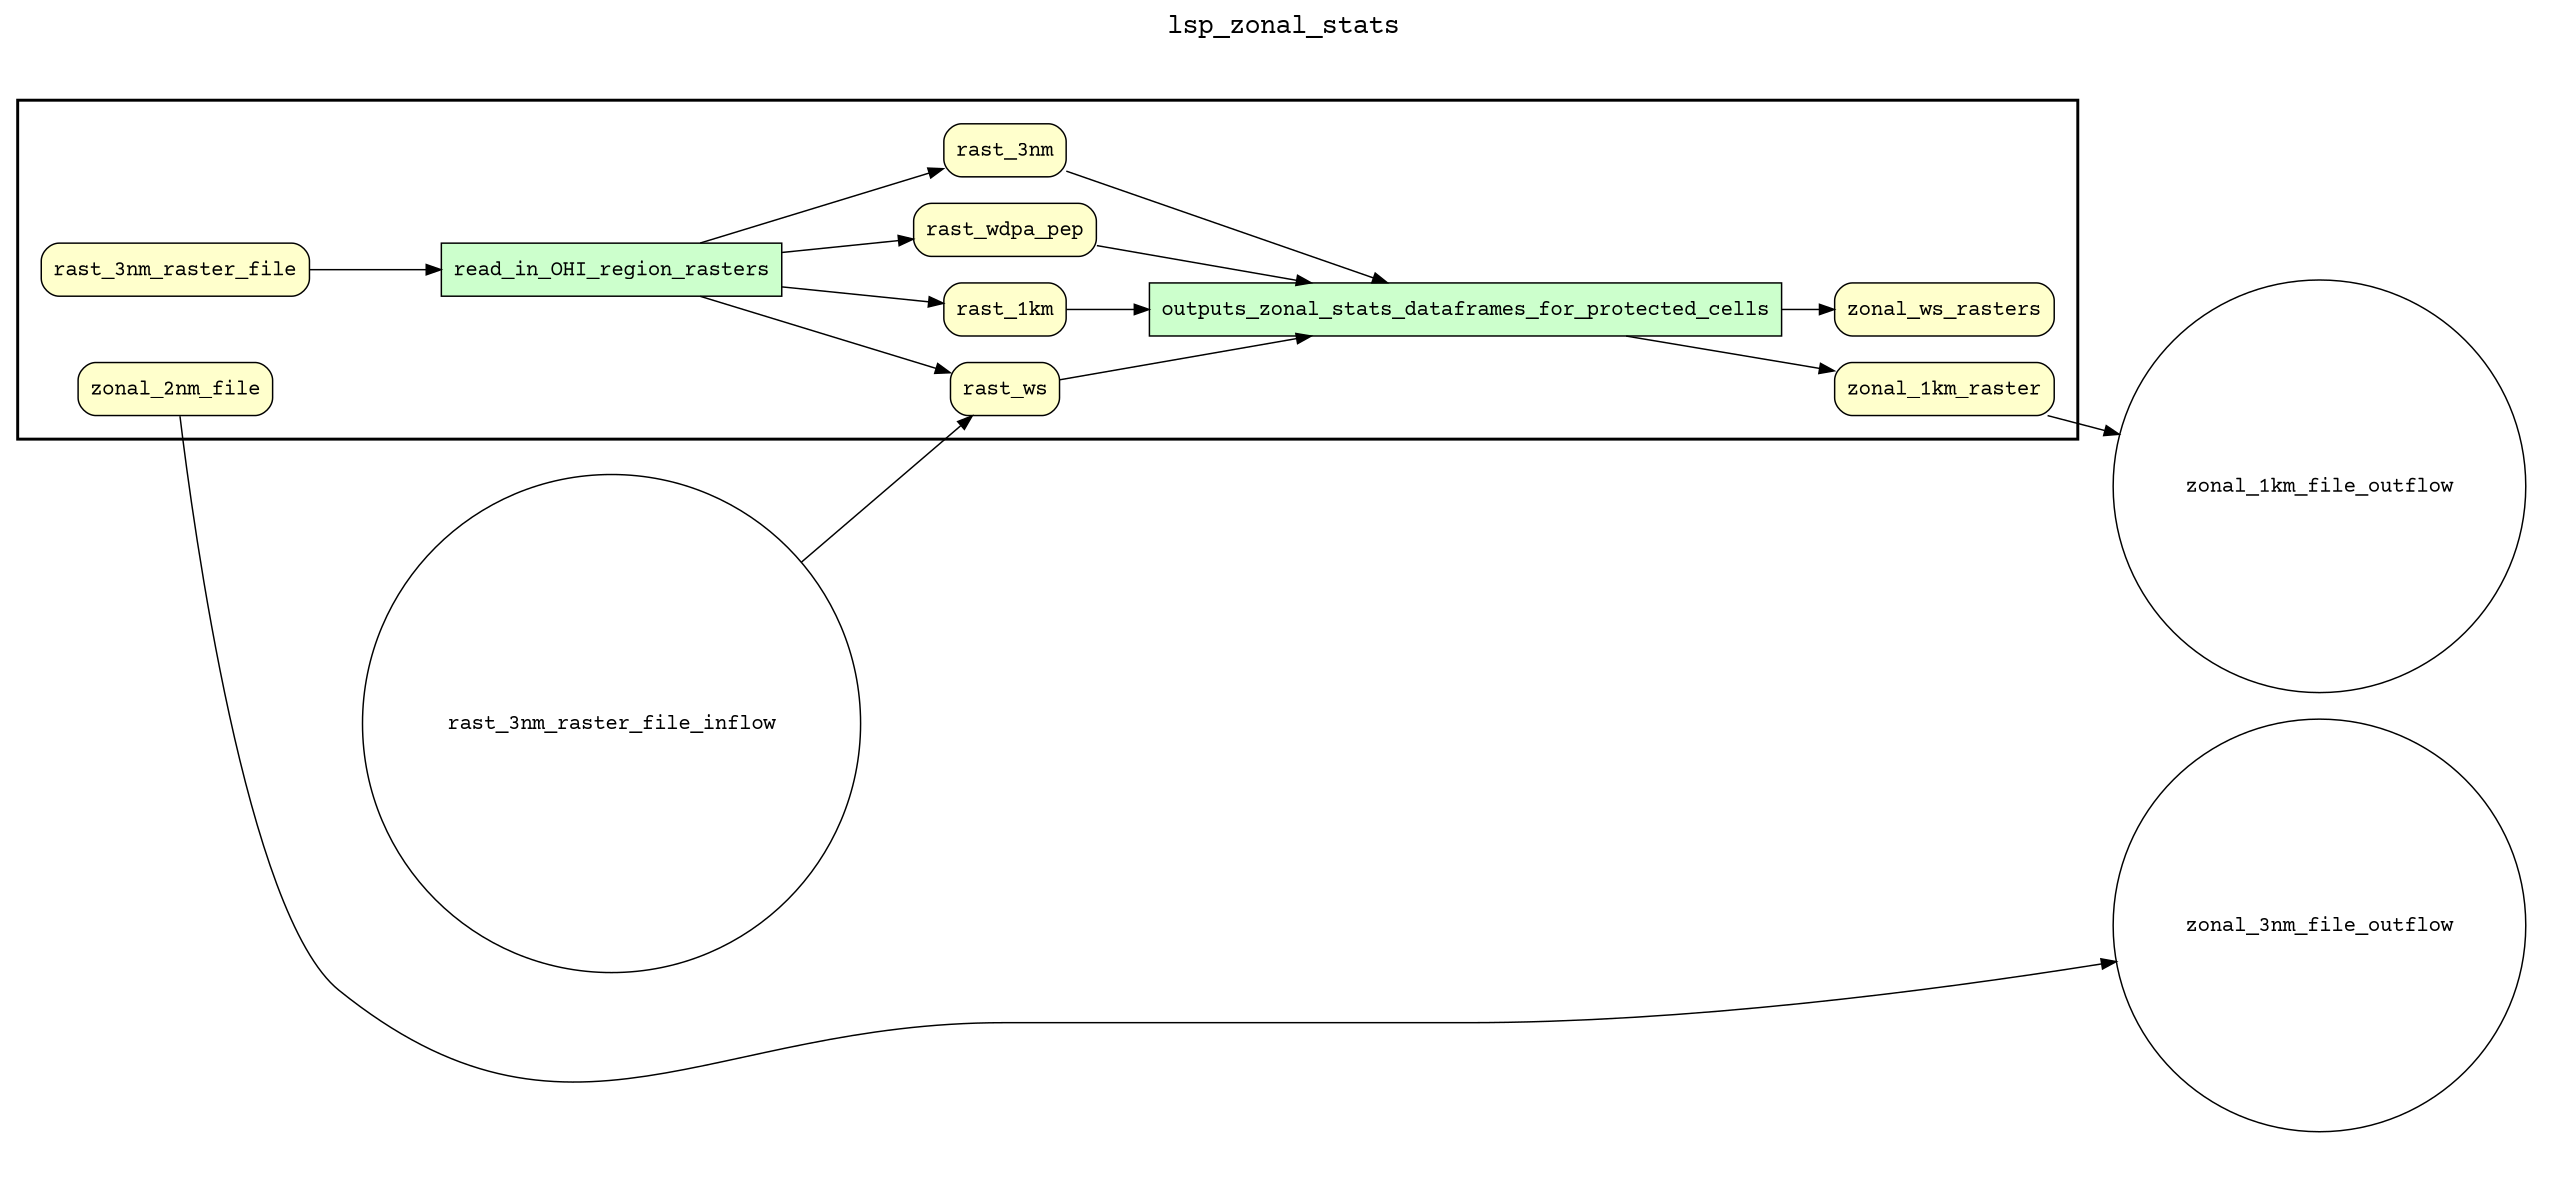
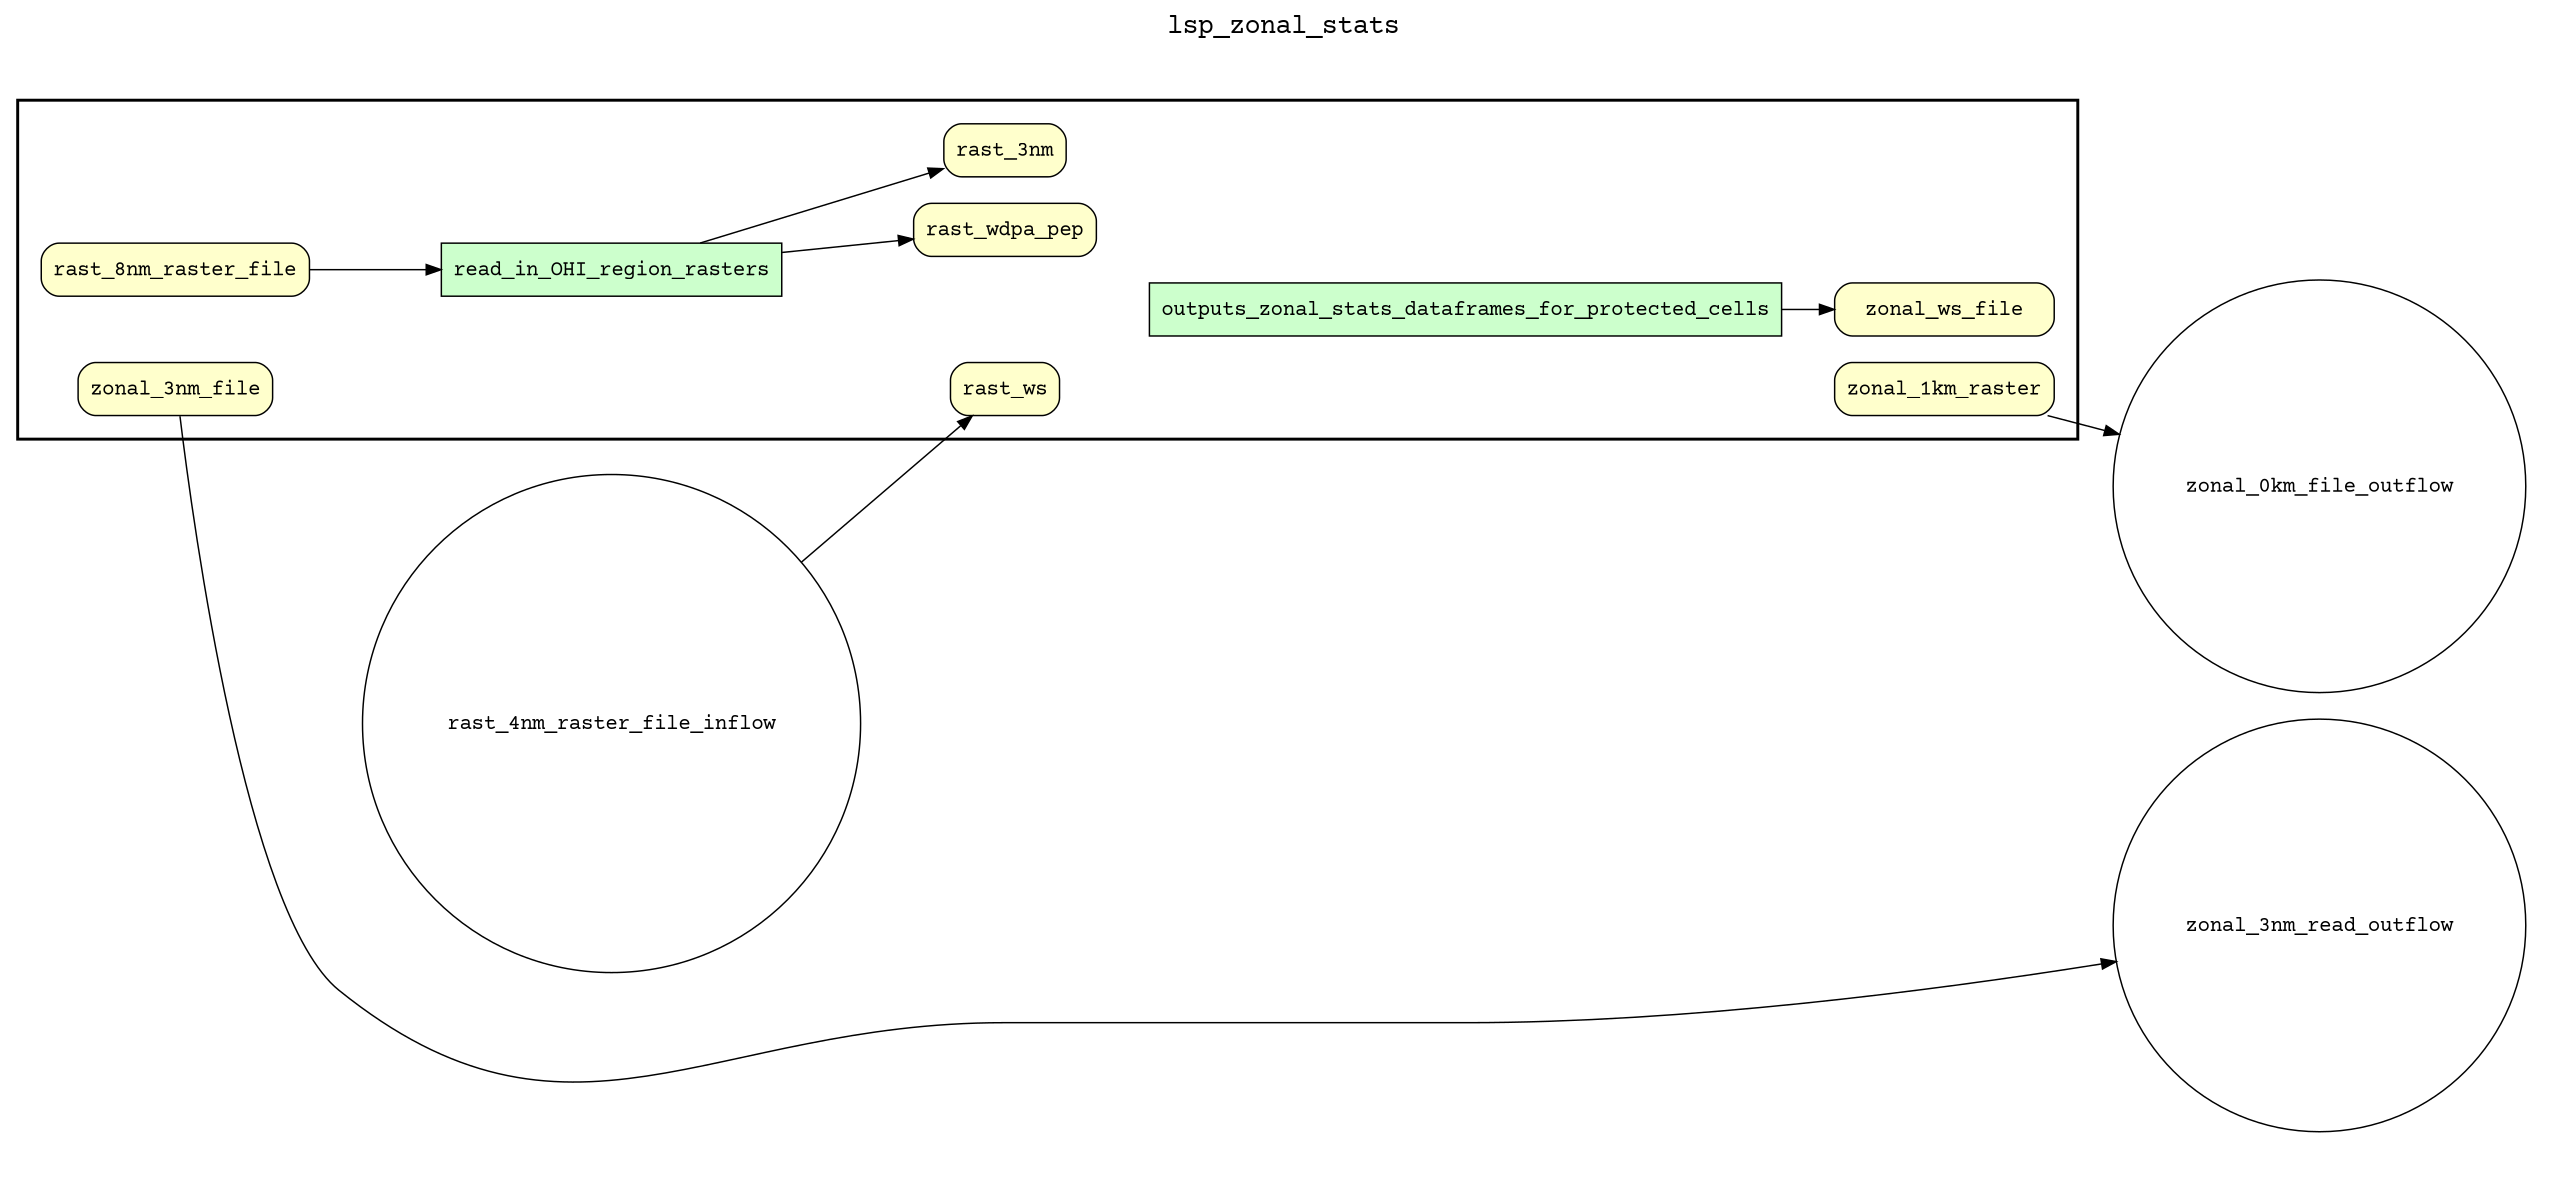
edge "rast_3nm" -> "outputs_zonal_stats_dataframes_for_protected_cells": removed
edge "rast_wdpa_pep" -> "outputs_zonal_stats_dataframes_for_protected_cells": removed
node "rast_3nm_raster_file": label "rast_3nm_raster_file" -> "rast_8nm_raster_file"
node "rast_1km": removed
node "zonal_ws_rasters": label "zonal_ws_rasters" -> "zonal_ws_file"
edge "read_in_OHI_region_rasters" -> "rast_ws": removed
edge "outputs_zonal_stats_dataframes_for_protected_cells" -> "zonal_1km_raster": removed
edge "rast_ws" -> "outputs_zonal_stats_dataframes_for_protected_cells": removed
node "zonal_2nm_file": label "zonal_2nm_file" -> "zonal_3nm_file"
node "zonal_1km_file_outflow": label "zonal_1km_file_outflow" -> "zonal_0km_file_outflow"
node "rast_3nm_raster_file_inflow": label "rast_3nm_raster_file_inflow" -> "rast_4nm_raster_file_inflow"
node "zonal_3nm_file_outflow": label "zonal_3nm_file_outflow" -> "zonal_3nm_read_outflow"
